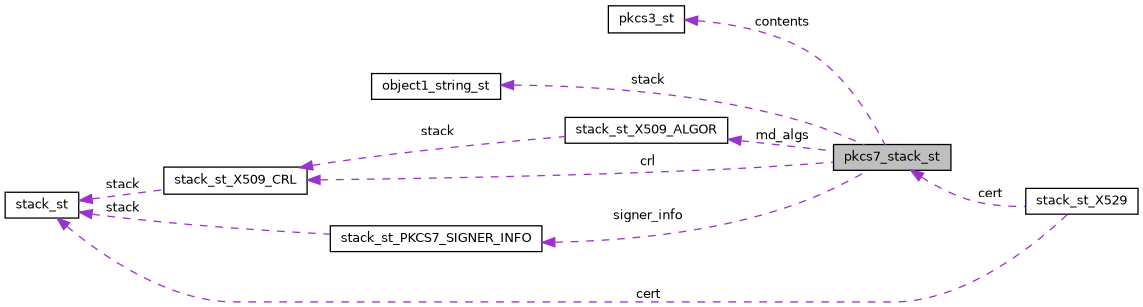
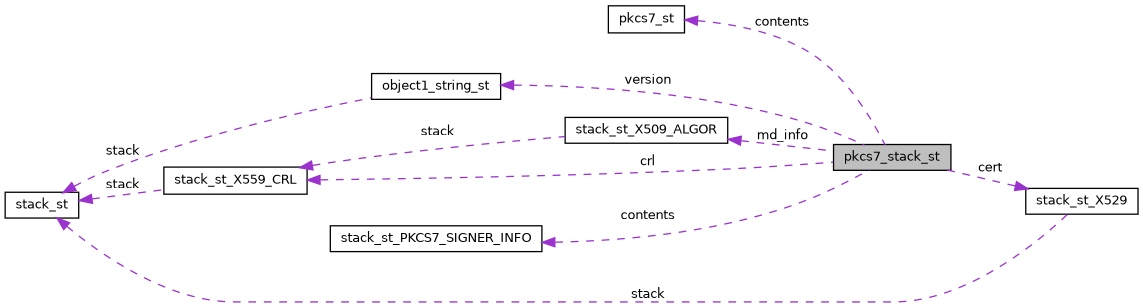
node "pkcs3_st": label "pkcs3_st" -> "pkcs7_st"
edge "pkcs7_stack_st" -> "object1_string_st": label " stack" -> " version"
edge "pkcs7_stack_st" -> "stack_st_X509_ALGOR": label " md_algs" -> " md_info"
node "stack_st_X509_CRL": label "stack_st_X509_CRL" -> "stack_st_X559_CRL"
edge "stack_st_X529" -> "pkcs7_stack_st": reversed
edge "pkcs7_stack_st" -> "stack_st_PKCS7_SIGNER_INFO": label " signer_info" -> " contents"
edge "stack_st_PKCS7_SIGNER_INFO" -> "stack_st": now "object1_string_st" -> "stack_st"
edge "stack_st_X529" -> "stack_st": label " cert" -> " stack"
